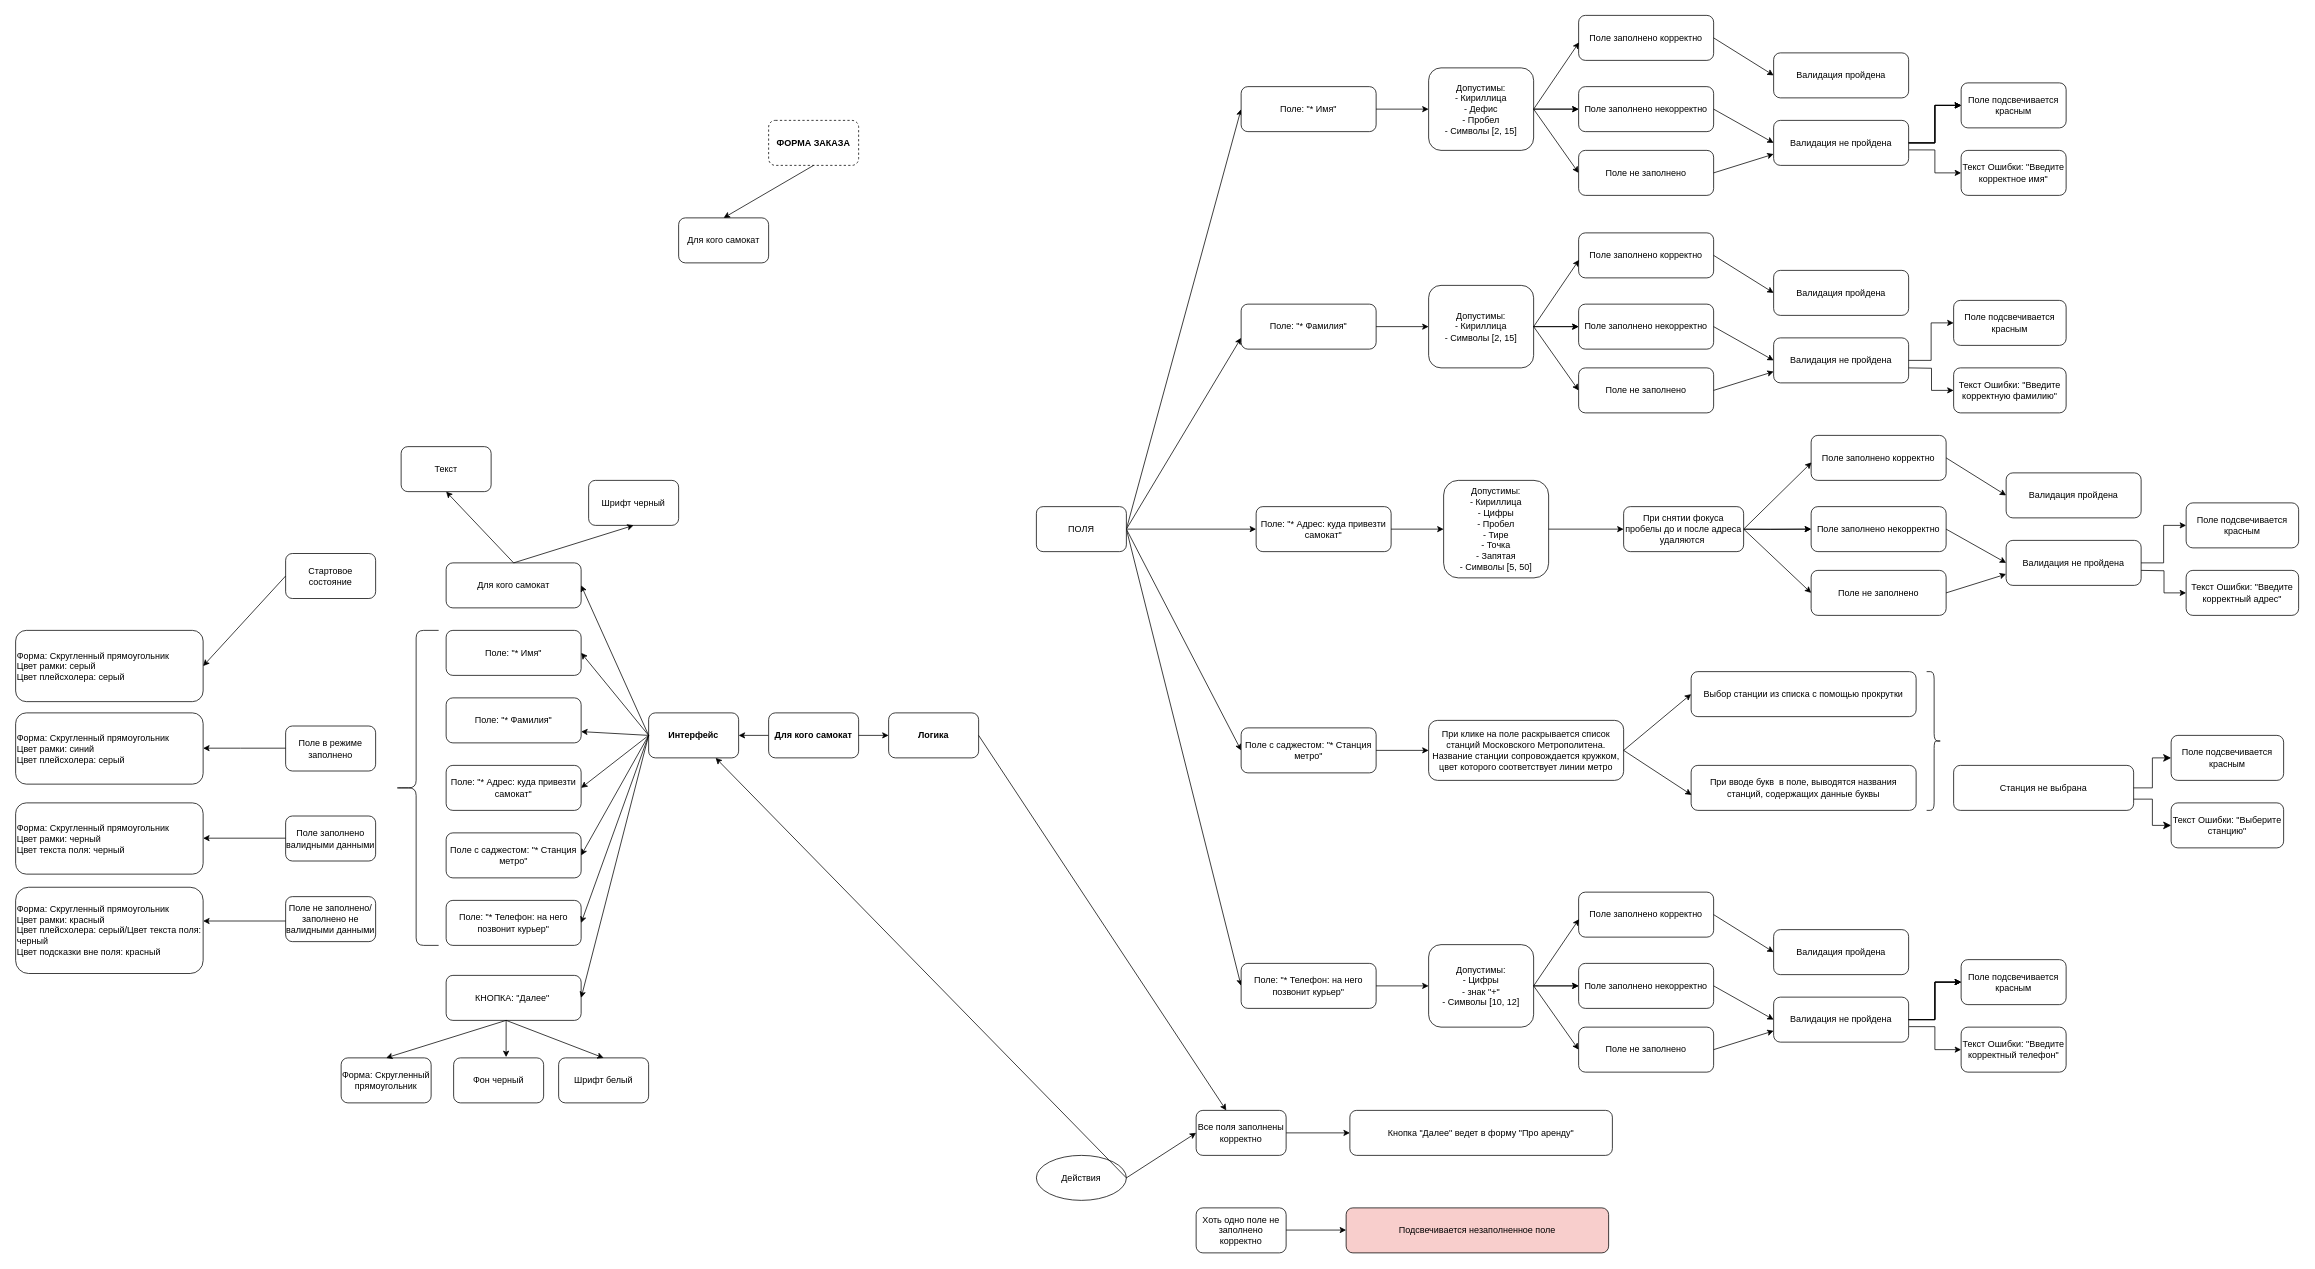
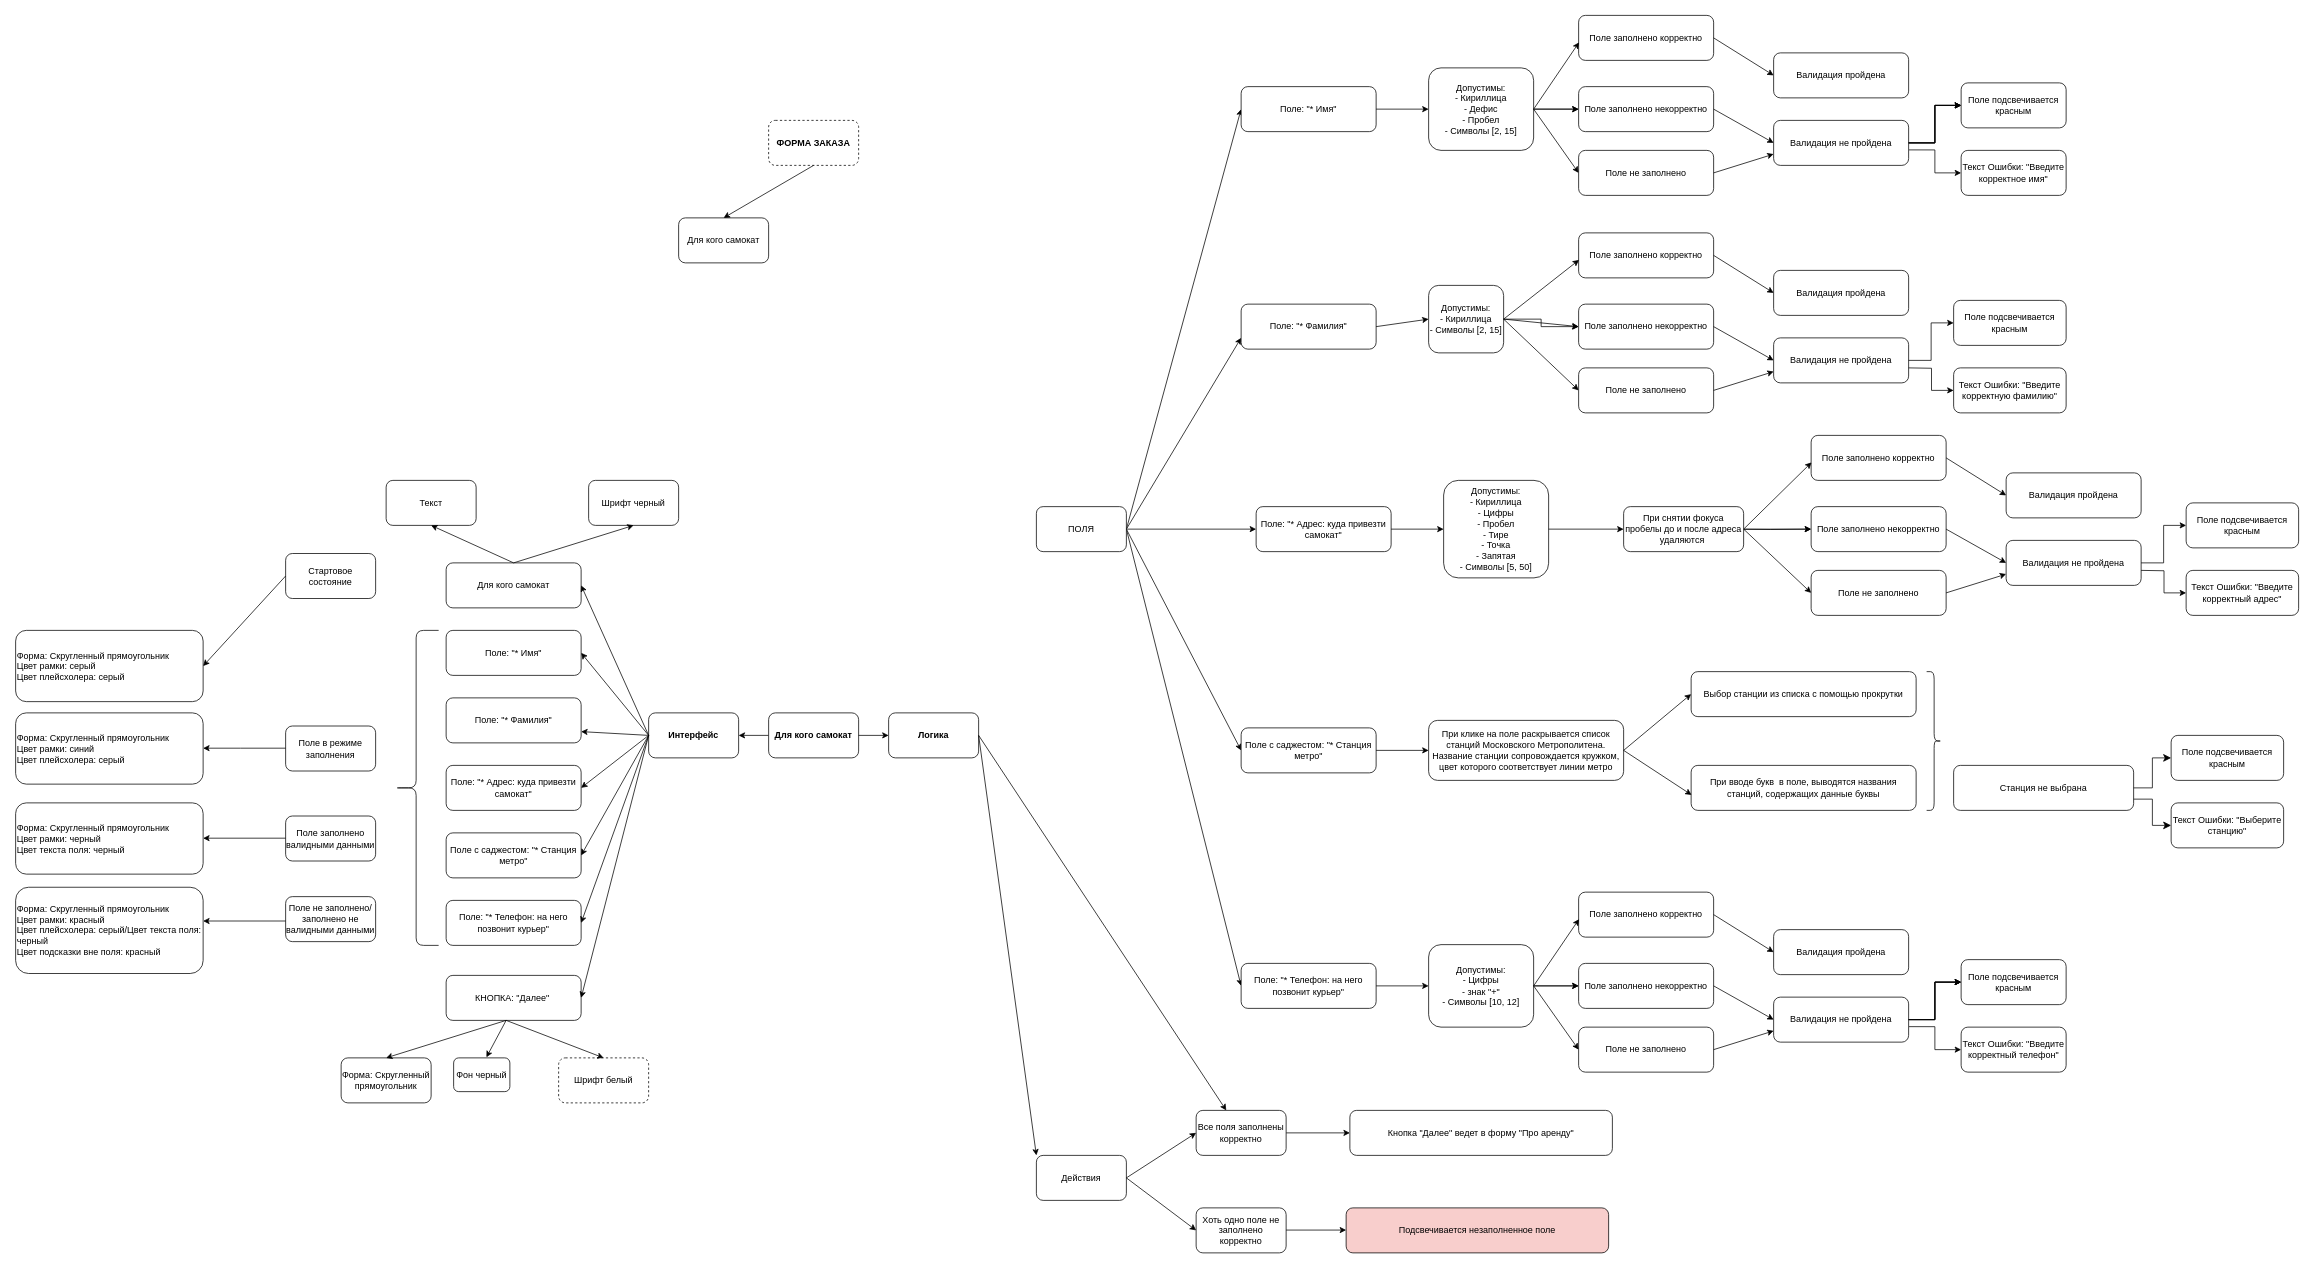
node "Допустимы: - Кириллица - Символы [2, 15]": size 105x83 -> 75x68
node "Текст": moved (446, 469) -> (431, 503)
node "Поле в режиме заполнено": label "Поле в режиме заполнено" -> "Поле в режиме заполнения"
edge "Логика" -> "Действия": added
node "Фон черный": size 90x45 -> 56x34
node "Шрифт белый": style solid -> dashed
edge "Действия" -> "Интерфейс": now "Действия" -> "Хоть одно поле не заполнено корректно"
node "Действия": shape ellipse -> rounded rectangle
